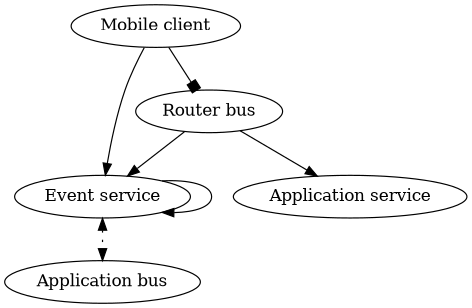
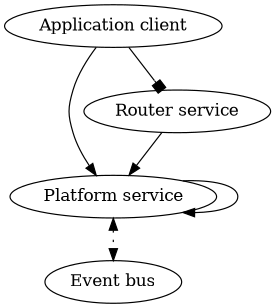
node "Mobile client": label "Mobile client" -> "Application client"
node "Router bus": label "Router bus" -> "Router service"
node "Event service": label "Event service" -> "Platform service"
node "Application service": removed
node "Application bus": label "Application bus" -> "Event bus"
